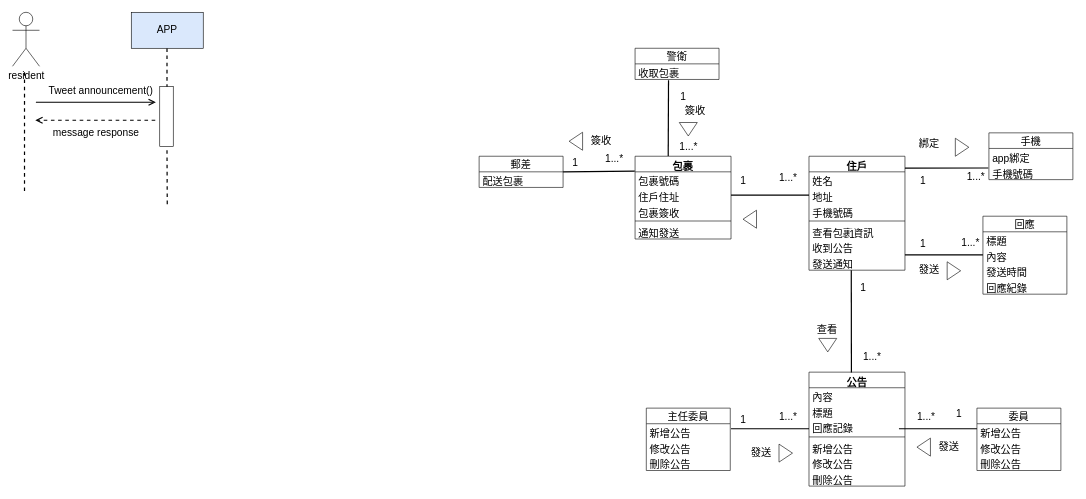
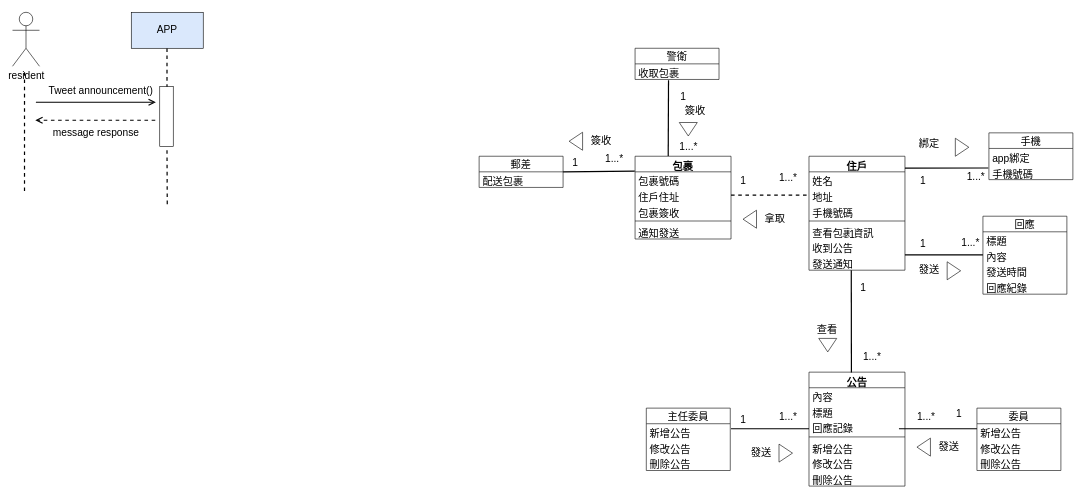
edge "住戶住址" -- "地址": style solid -> dashed
node "拿取": added
